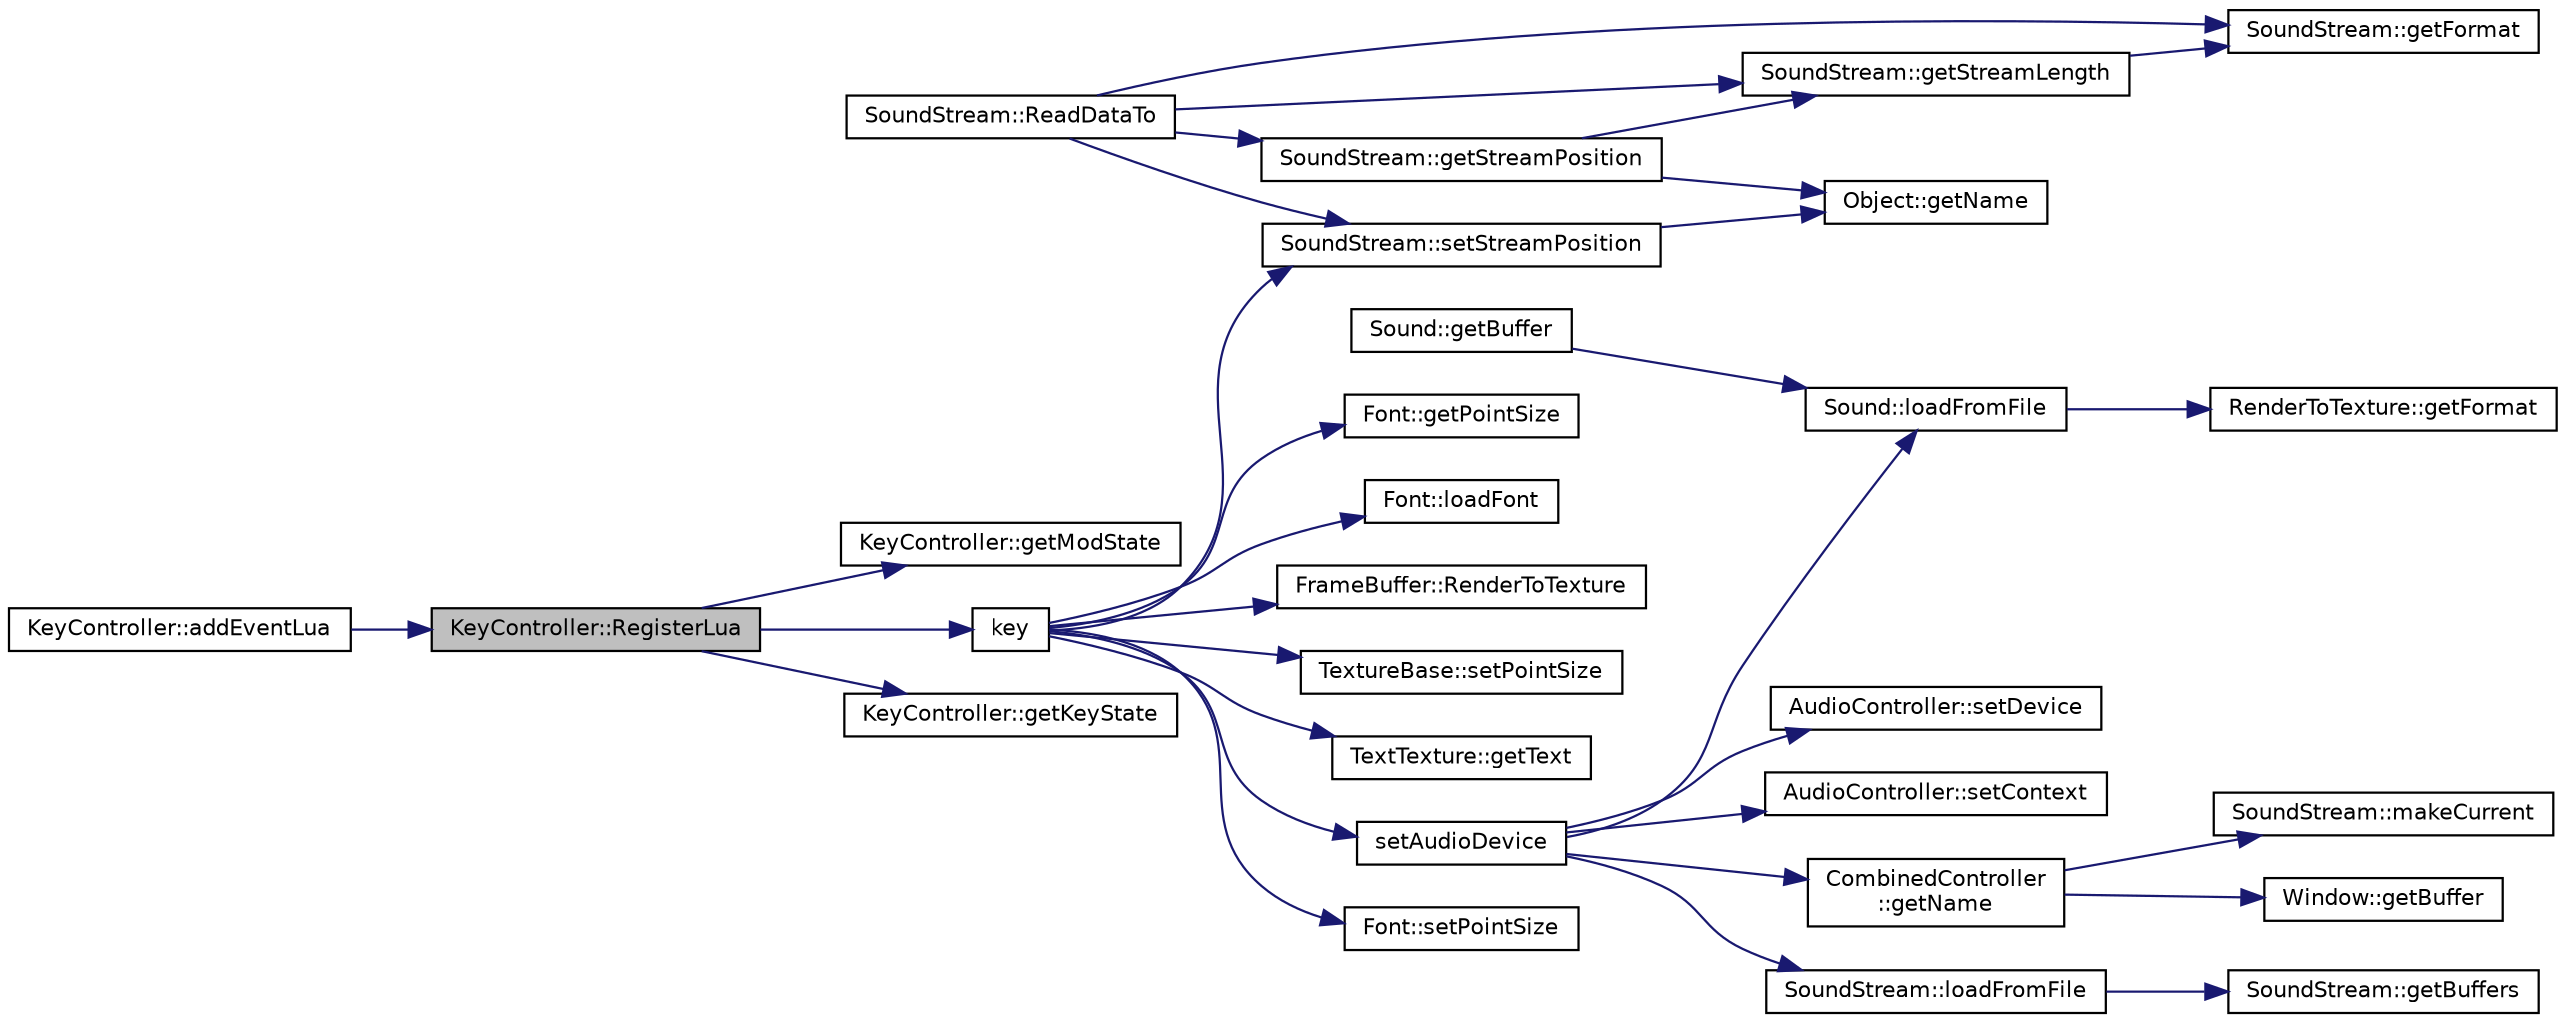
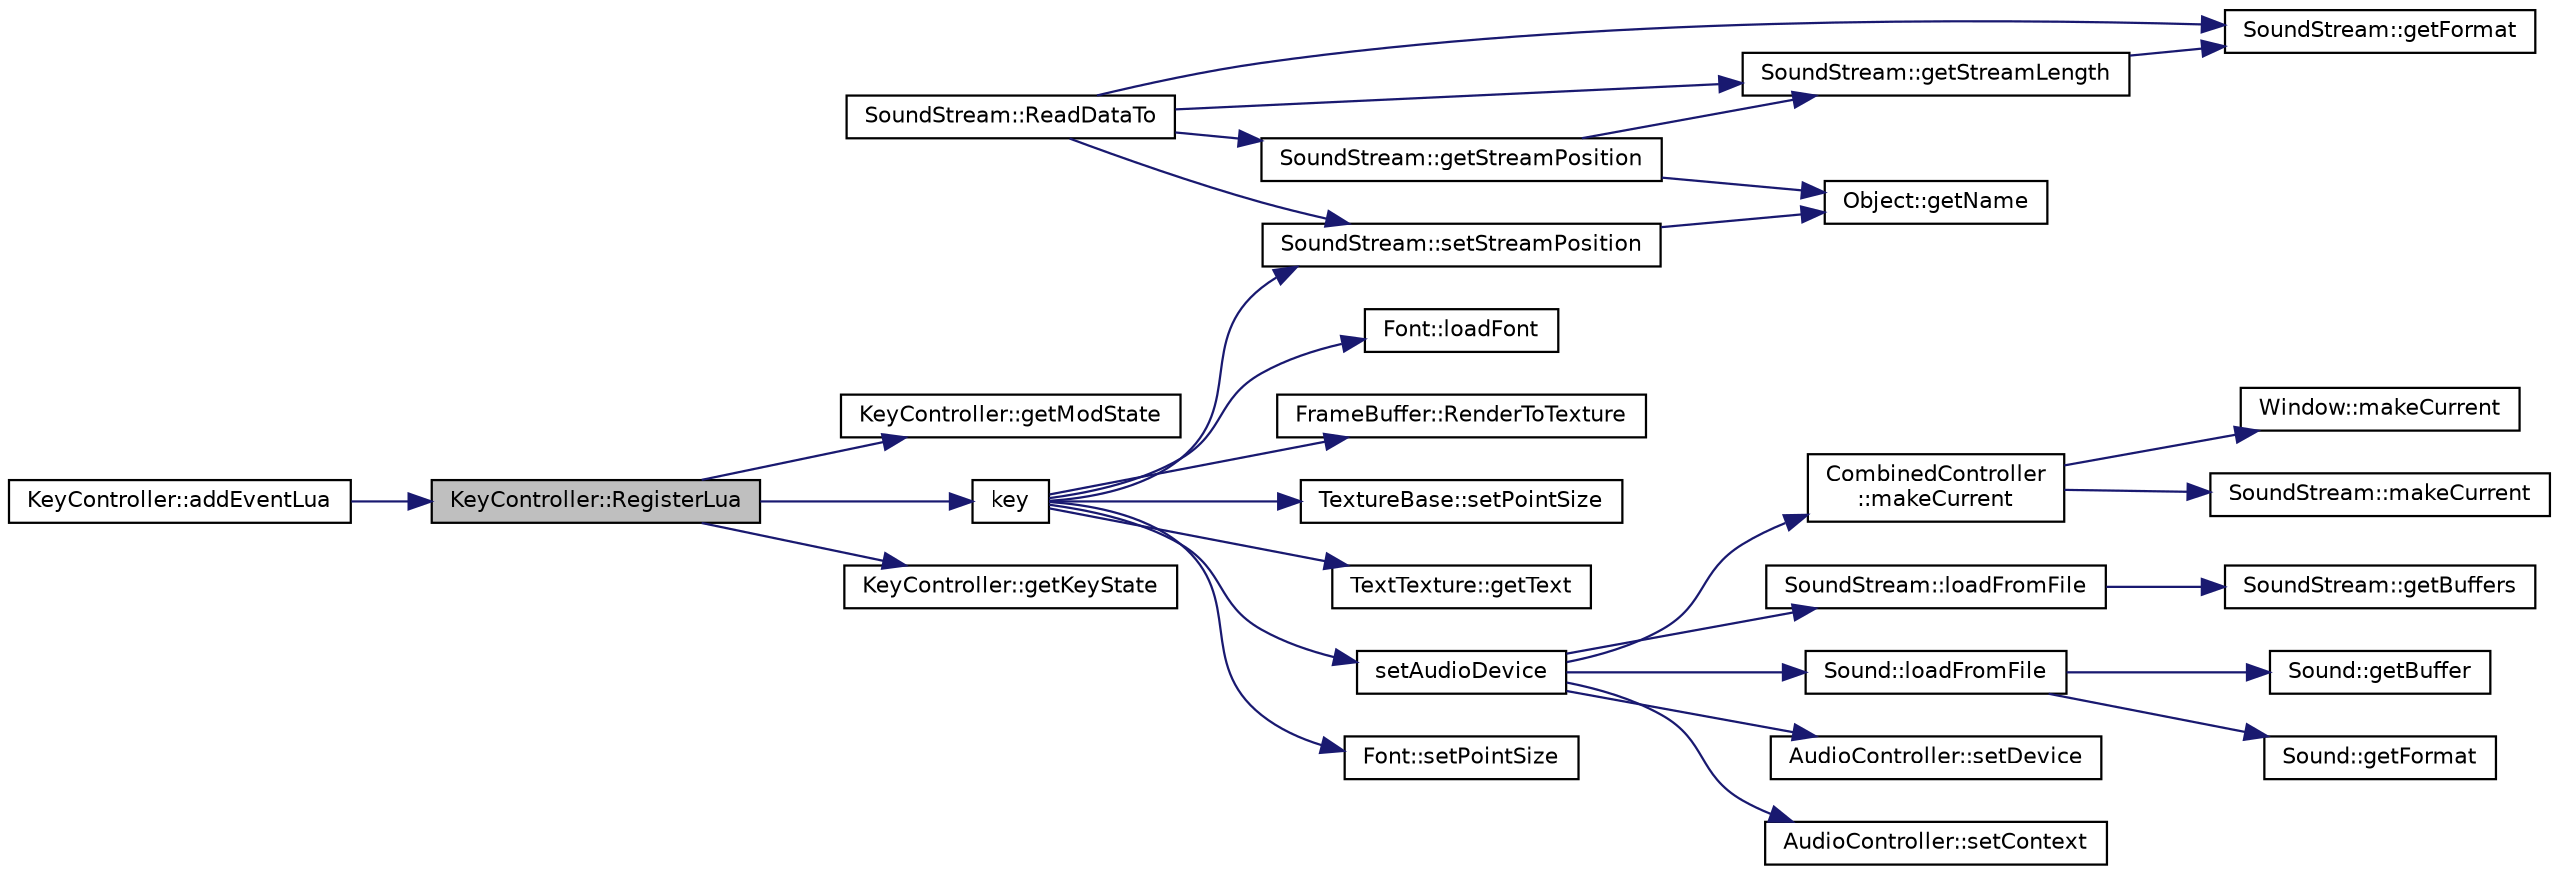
edge "Sound::getBuffer" -> "Sound::loadFromFile": reversed
node "RenderToTexture::getFormat": label "RenderToTexture::getFormat" -> "Sound::getFormat"
node "Font::getPointSize": removed
node "CombinedController ::getName": label "CombinedController ::getName" -> "CombinedController ::makeCurrent"
node "Window::getBuffer": label "Window::getBuffer" -> "Window::makeCurrent"
